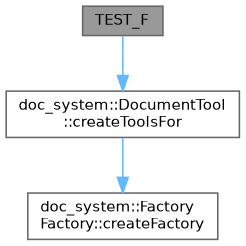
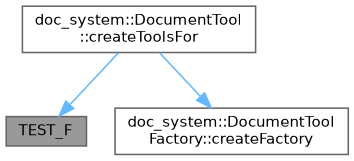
edge "TEST_F" -> "doc_system::DocumentTool ::createToolsFor": reversed
node "doc_system::Factory Factory::createFactory": label "doc_system::Factory Factory::createFactory" -> "doc_system::DocumentTool Factory::createFactory"
